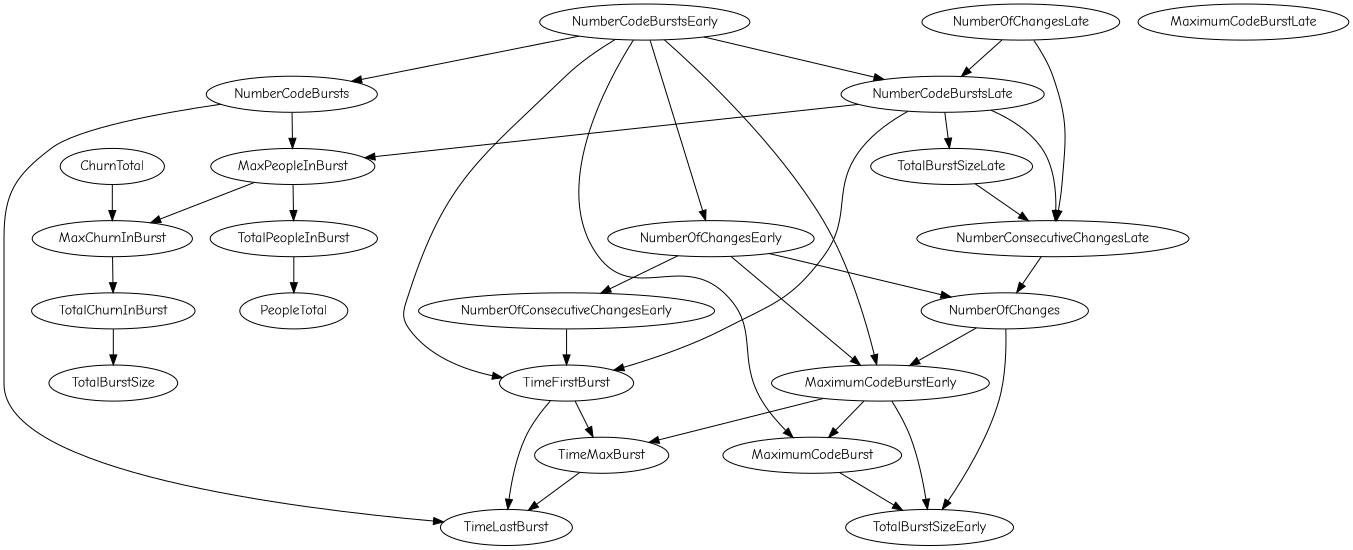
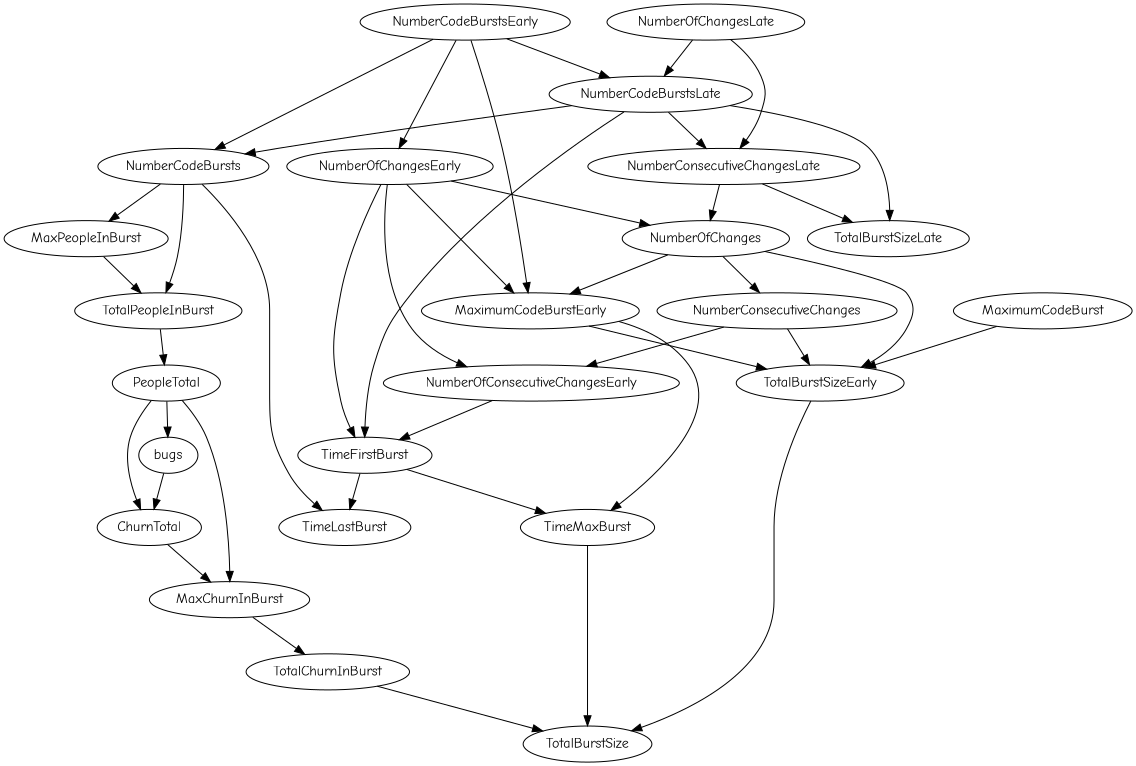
node "MaximumCodeBurstLate": removed
edge "NumberCodeBurstsLate" -> "MaxPeopleInBurst": now "NumberCodeBurstsLate" -> "NumberCodeBursts"
edge "TotalBurstSizeLate" -> "NumberConsecutiveChangesLate": reversed
edge "MaxPeopleInBurst" -> "MaxChurnInBurst": now "PeopleTotal" -> "MaxChurnInBurst"
edge "NumberCodeBurstsEarly" -> "TimeFirstBurst": now "NumberOfChangesEarly" -> "TimeFirstBurst"
edge "NumberCodeBursts" -> "TotalPeopleInBurst": added
edge "NumberCodeBurstsEarly" -> "MaximumCodeBurst": removed
node "NumberConsecutiveChanges": added
edge "MaximumCodeBurstEarly" -> "MaximumCodeBurst": removed
edge "PeopleTotal" -> "ChurnTotal": added
node "bugs": added
edge "TimeMaxBurst" -> "TimeLastBurst": now "TimeMaxBurst" -> "TotalBurstSize"
edge "TotalBurstSizeEarly" -> "TotalBurstSize": added
